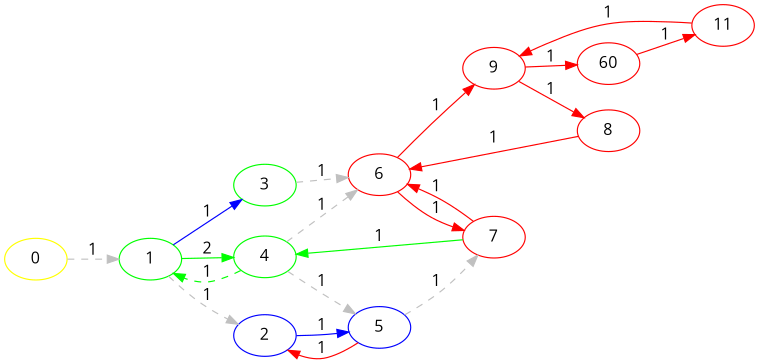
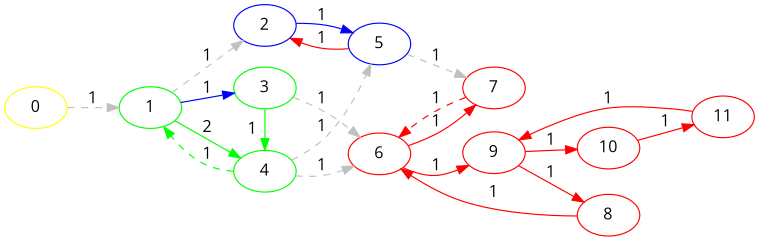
node "60": label "60" -> "10"
edge "7" -> "6": style solid -> dashed
edge "7" -> "4": now "3" -> "4"
